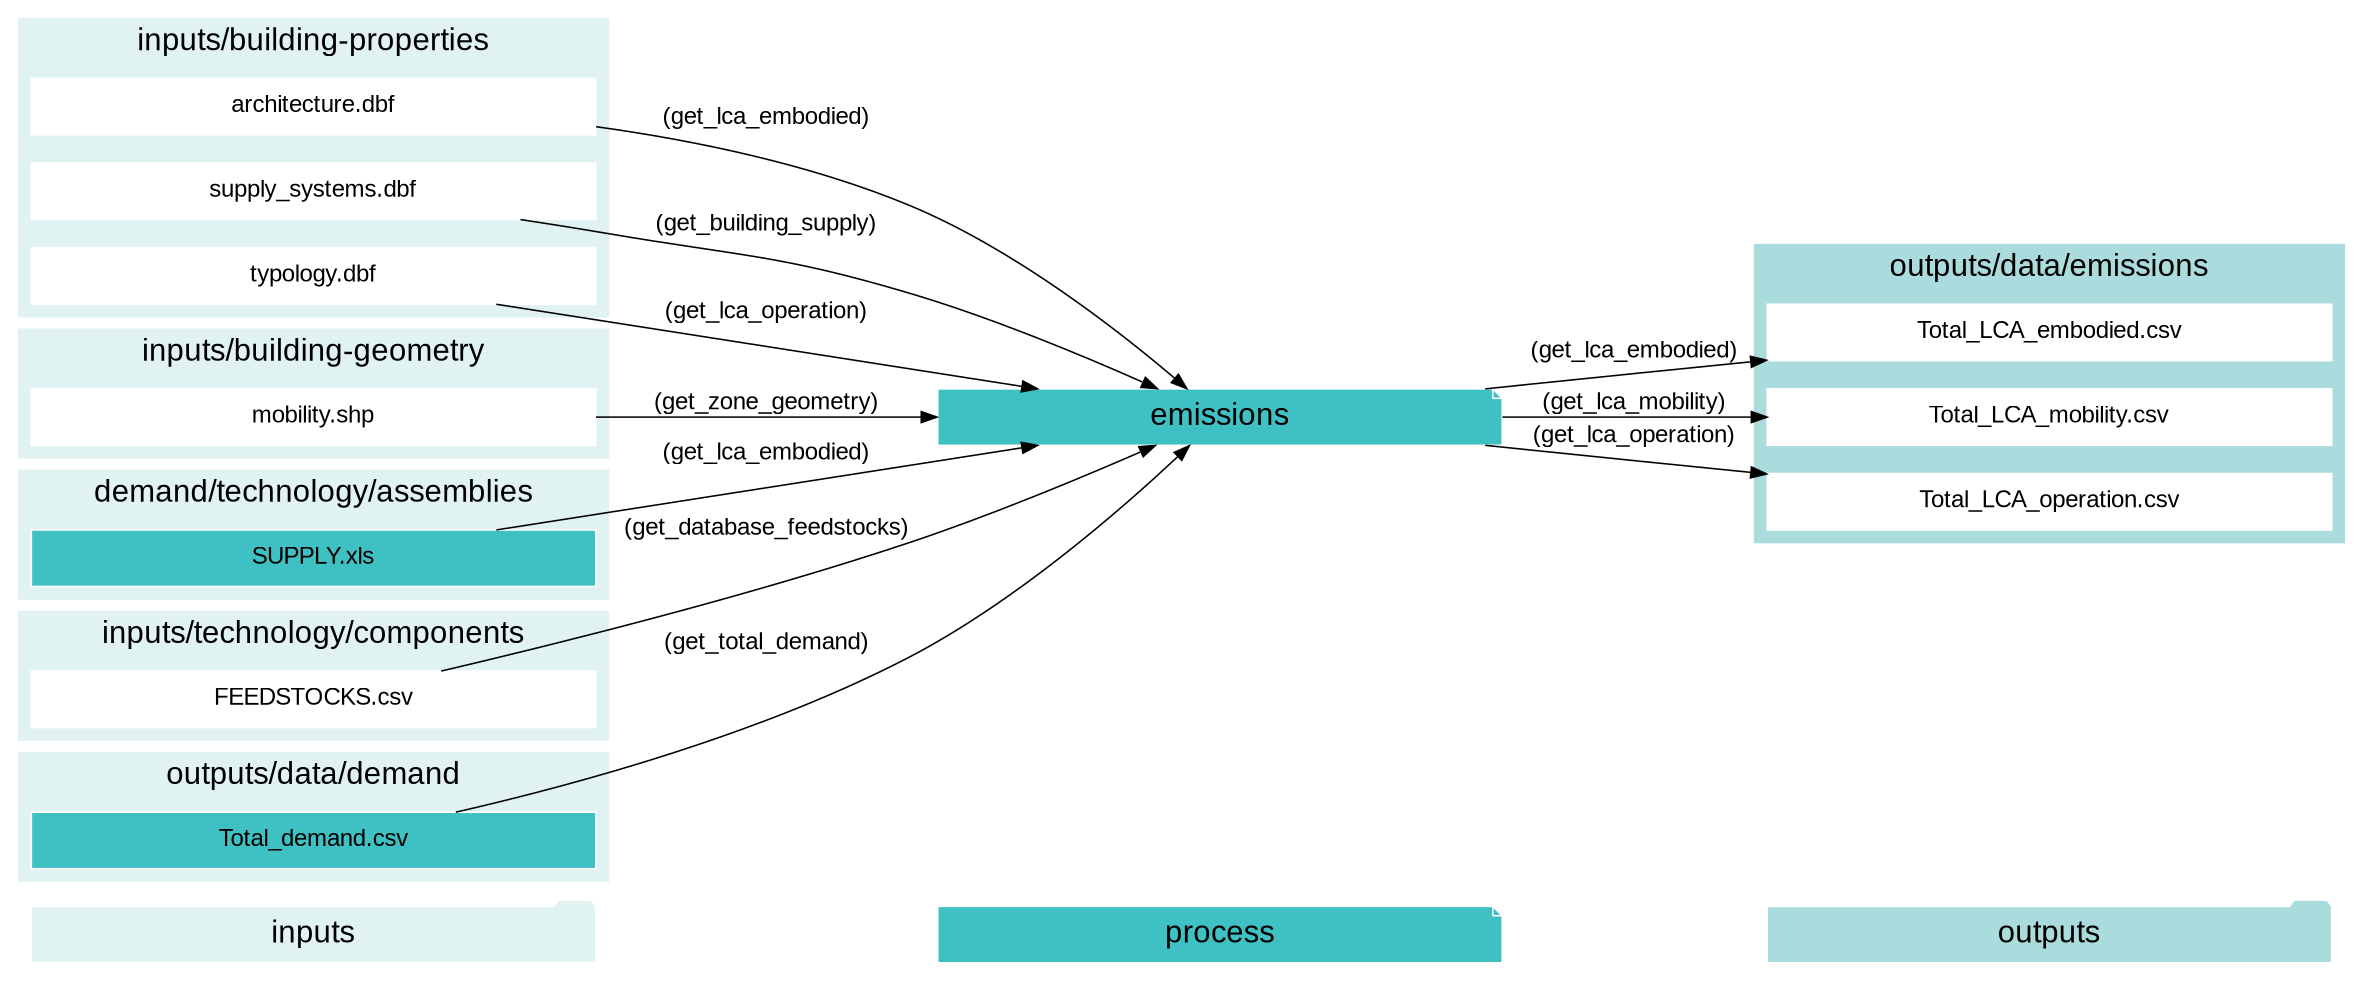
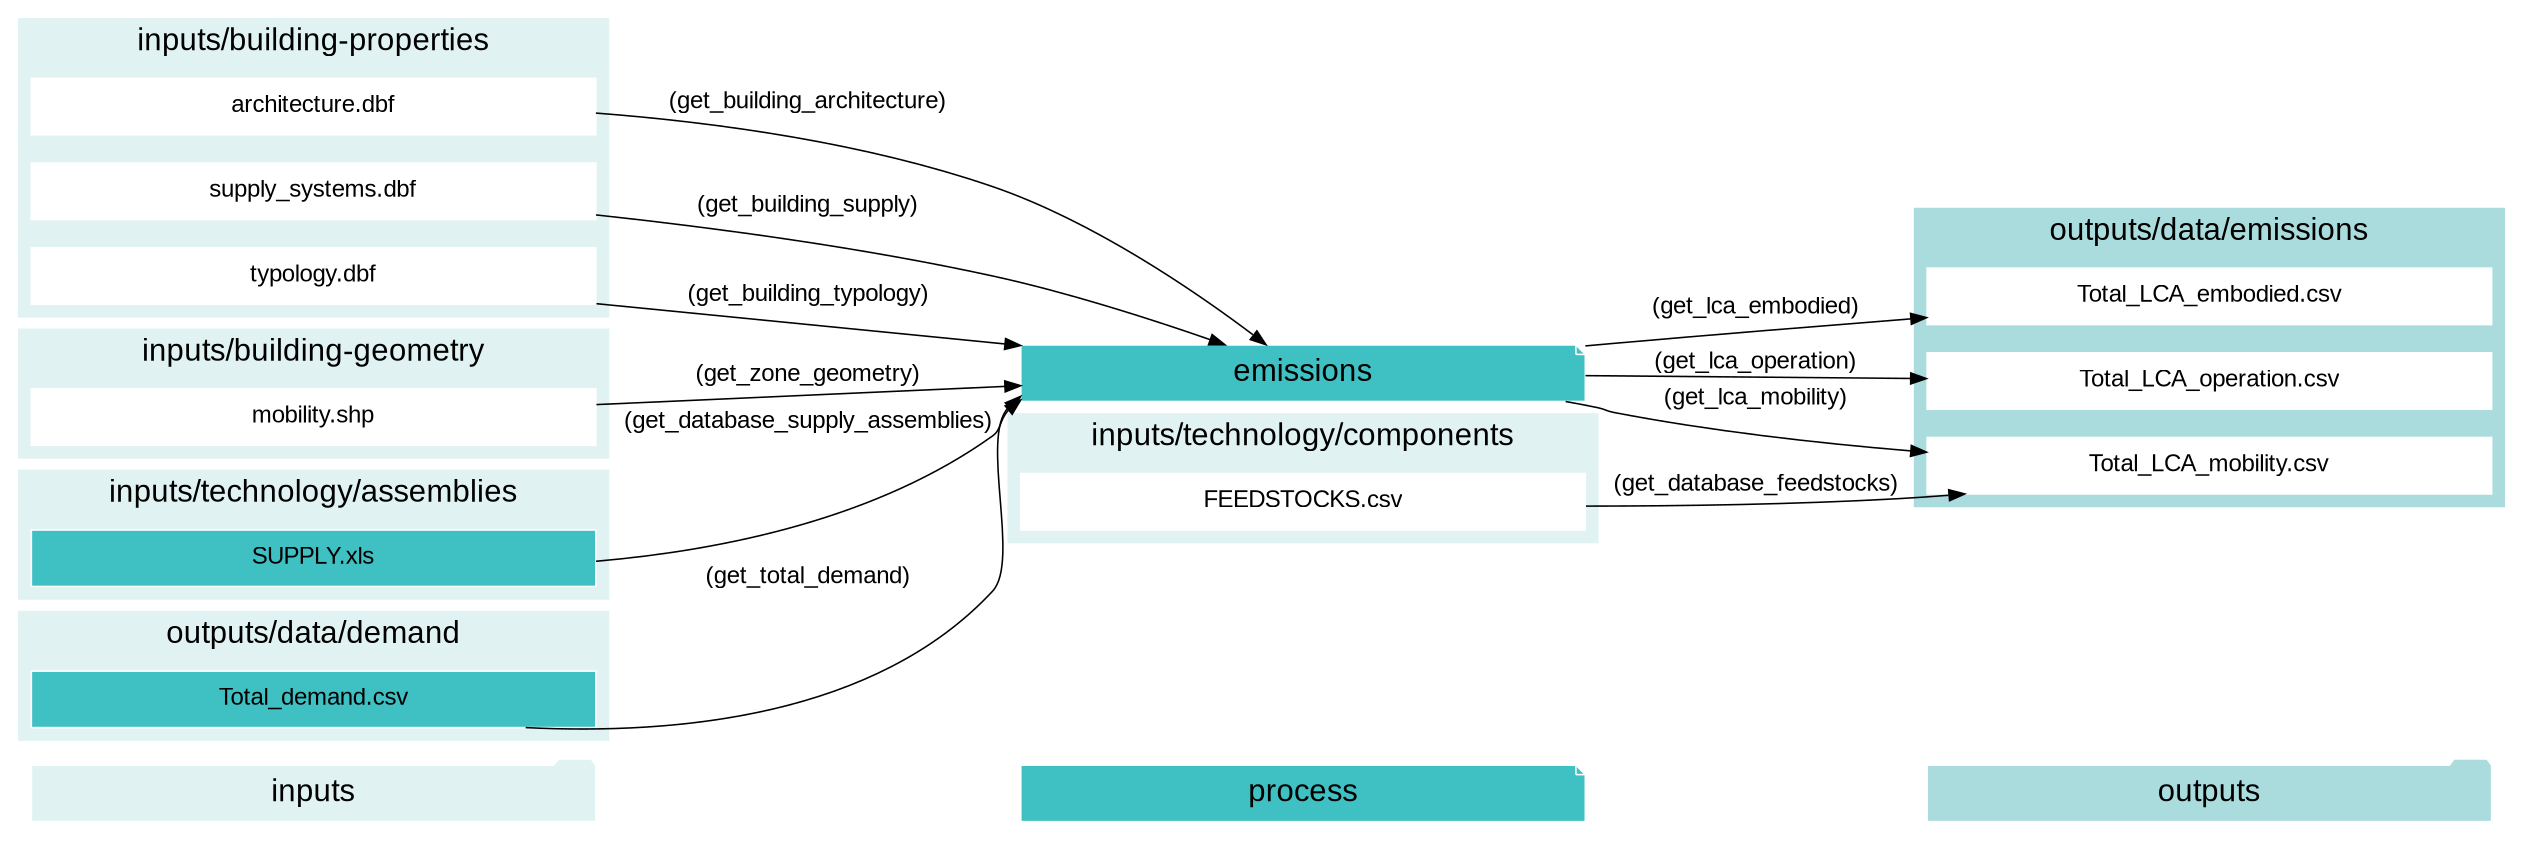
edge "architecture.dbf" -> "emissions": label "(get_lca_embodied)" -> "(get_building_architecture)"
edge "typology.dbf" -> "emissions": label "(get_lca_operation)" -> "(get_building_typology)"
edge "SUPPLY.xls" -> "emissions": label "(get_lca_embodied)" -> "(get_database_supply_assemblies)"
cluster "demand/technology/assemblies": label "demand/technology/assemblies" -> "inputs/technology/assemblies"
edge "FEEDSTOCKS.csv" -> "emissions": now "FEEDSTOCKS.csv" -> "Total_LCA_mobility.csv"
